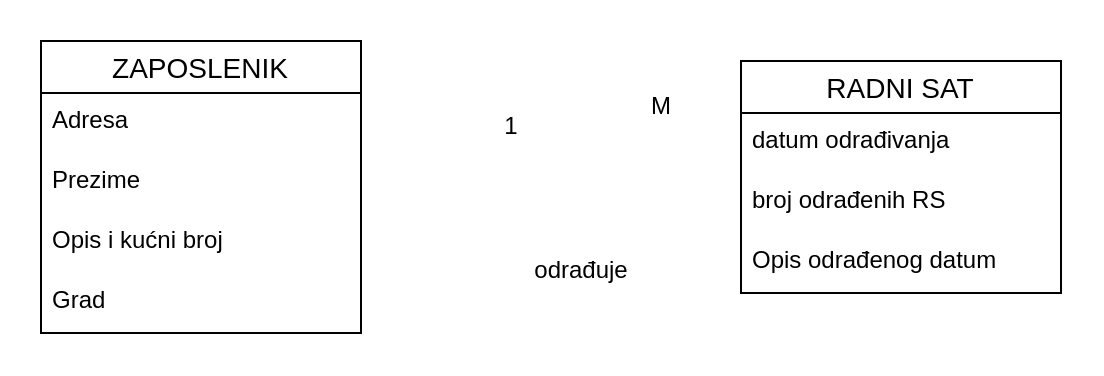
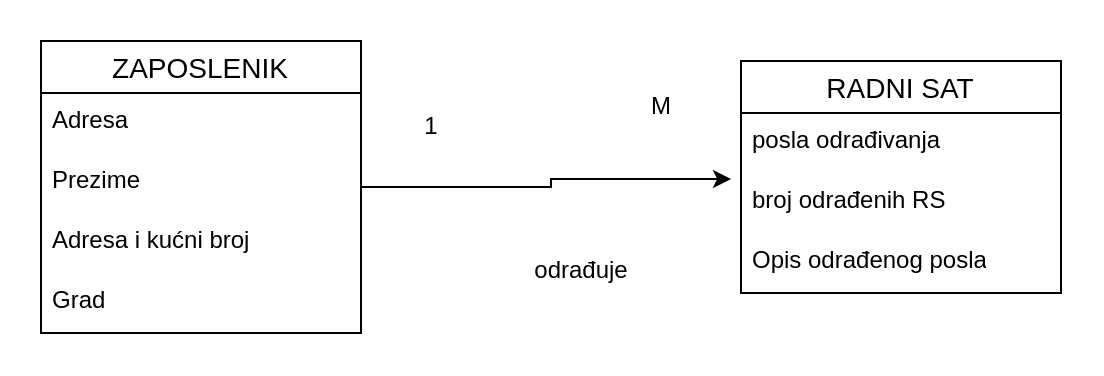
node "1": moved (511, 127) -> (431, 127)
node "datum odrađivanja": label "datum odrađivanja" -> "posla odrađivanja"
edge "ZAPOSLENIK" -> "broj odrađenih RS": added
node "Opis i kućni broj": label "Opis i kućni broj" -> "Adresa i kućni broj"
node "Opis odrađenog datum": label "Opis odrađenog datum" -> "Opis odrađenog posla"
